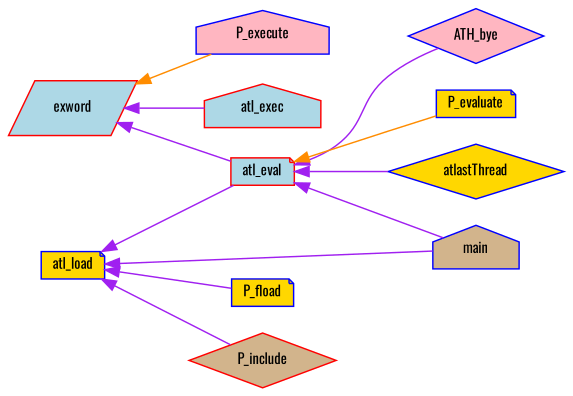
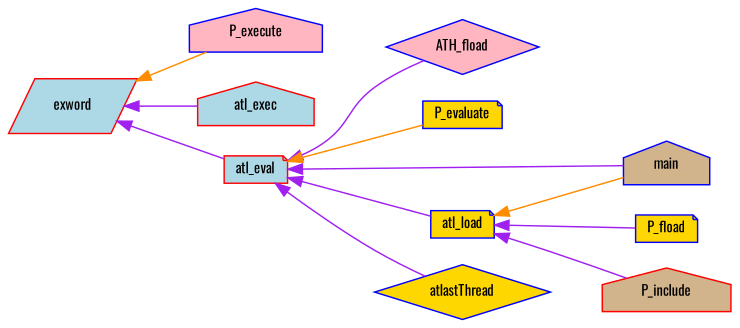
node "ATH_bye": label "ATH_bye" -> "ATH_fload"
edge "atl_eval" -> "atl_load": reversed
edge "main" -> "atl_load": color purple -> darkorange
node "P_include": shape diamond -> house
